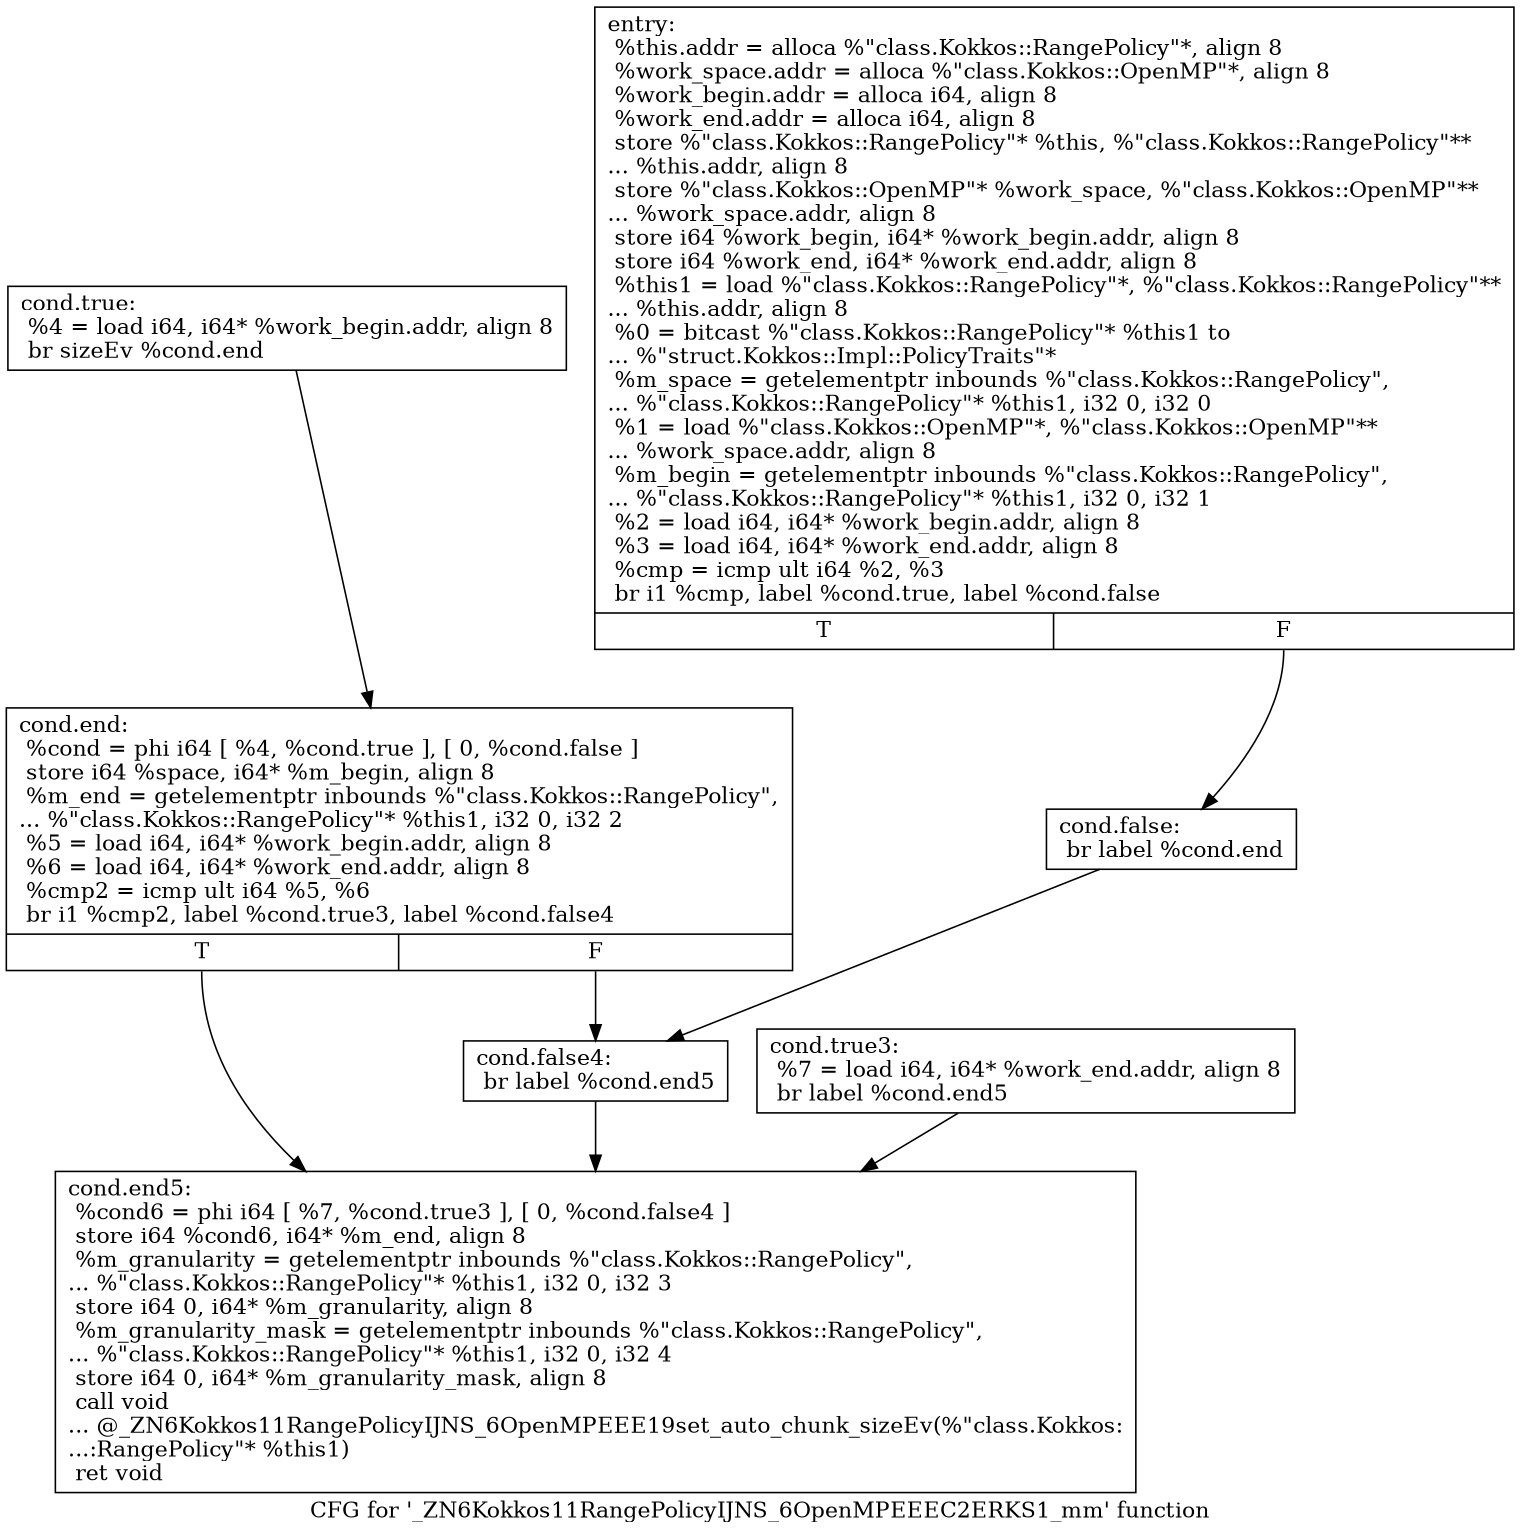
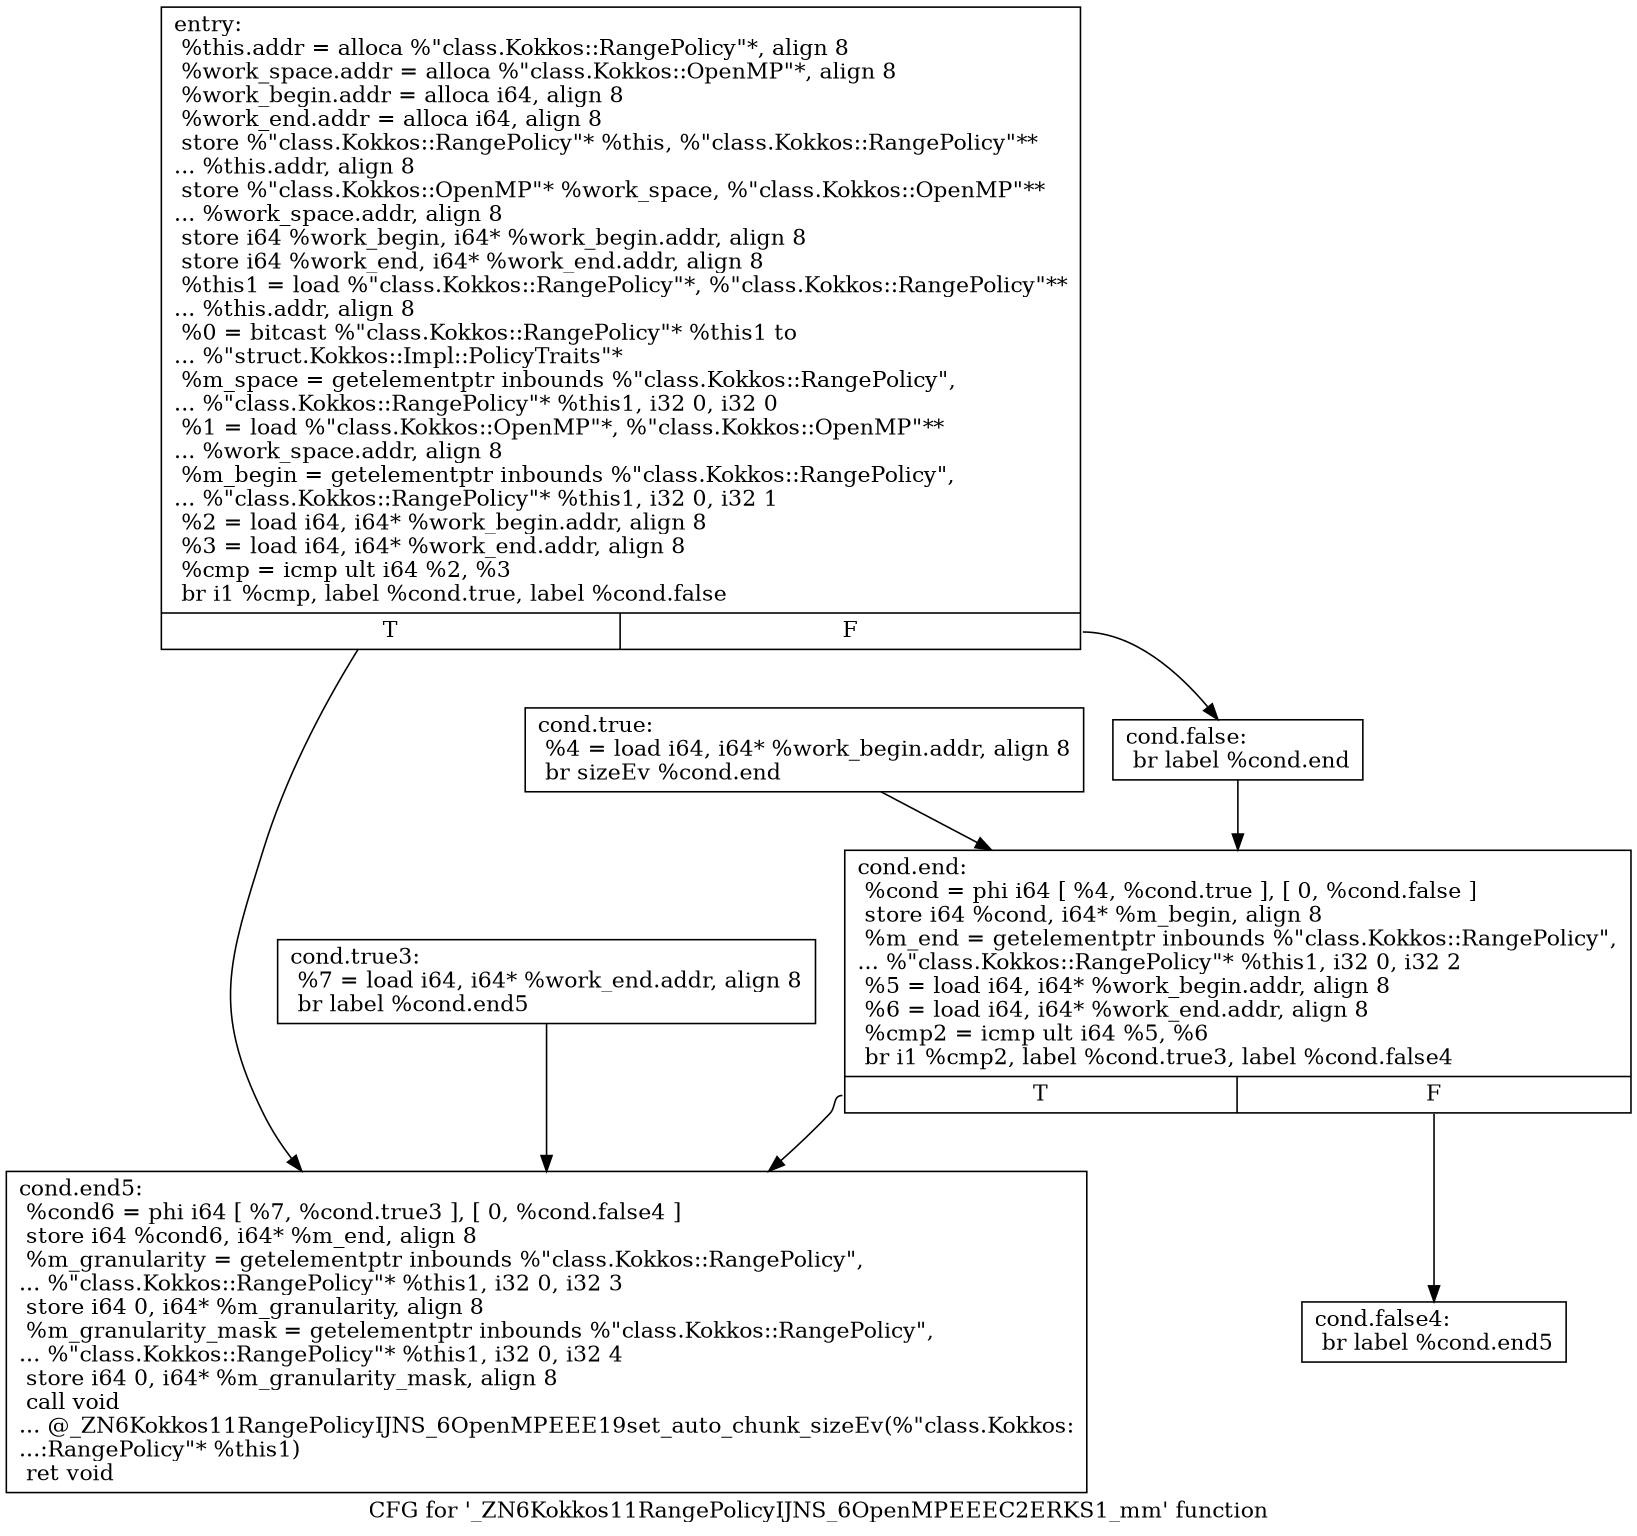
node "cond.end:": text "store i64 %space, i64* %m_begin, align 8" -> "store i64 %cond, i64* %m_begin, align 8"
edge "cond.false:" -> "cond.false4:": now "cond.false:" -> "cond.end:"
edge "cond.false4:" -> "cond.end5:": now "entry:" -> "cond.end5:"
